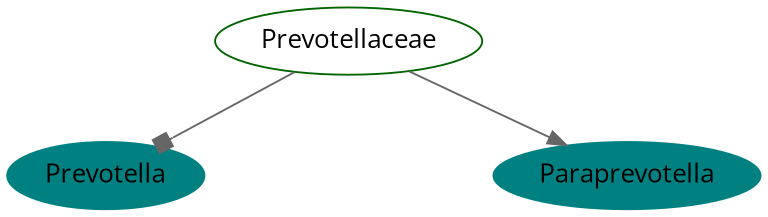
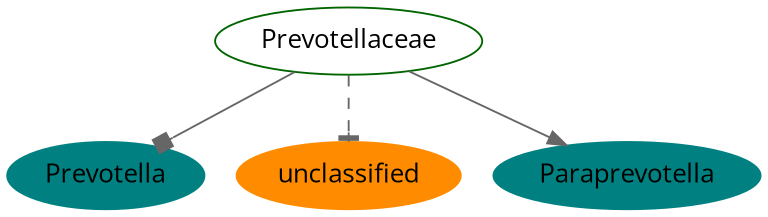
node "unclassified": added
